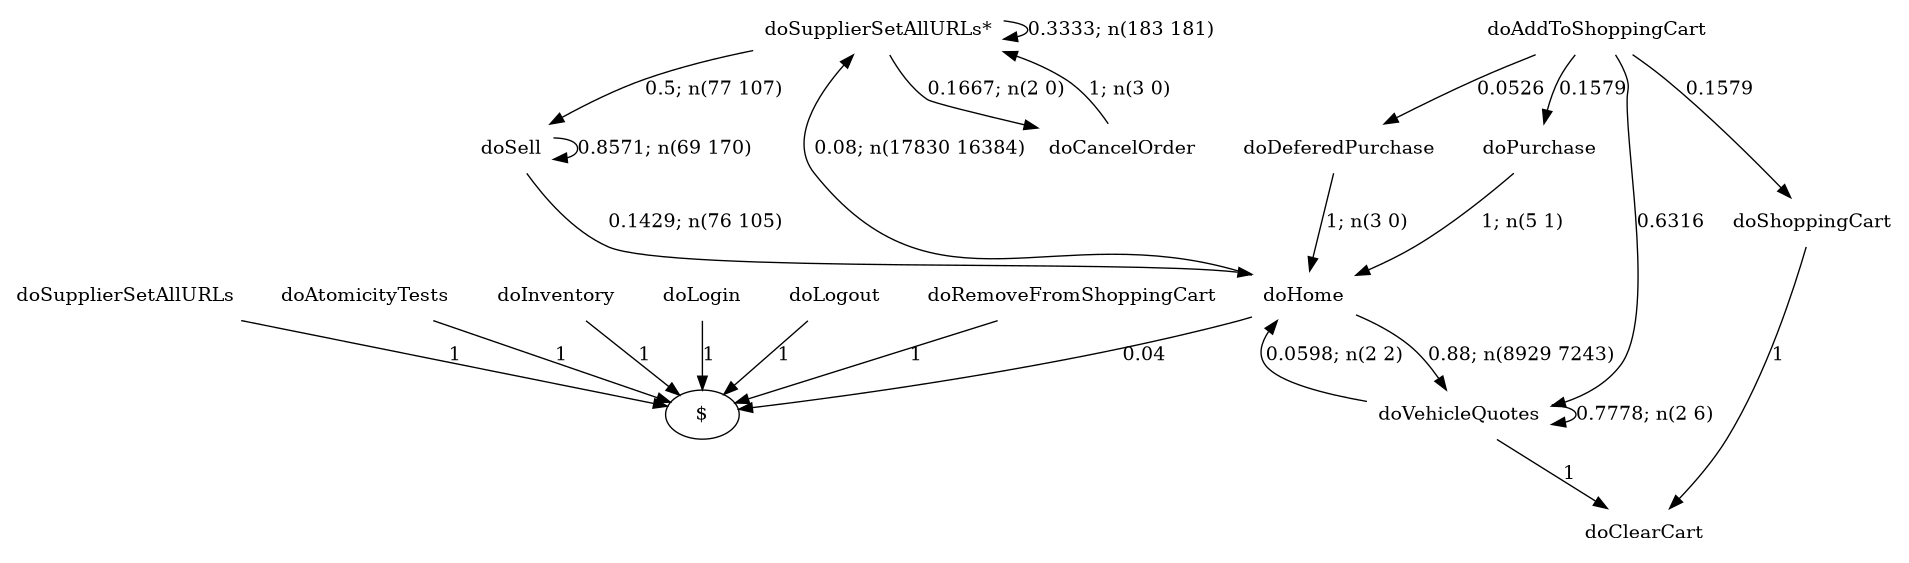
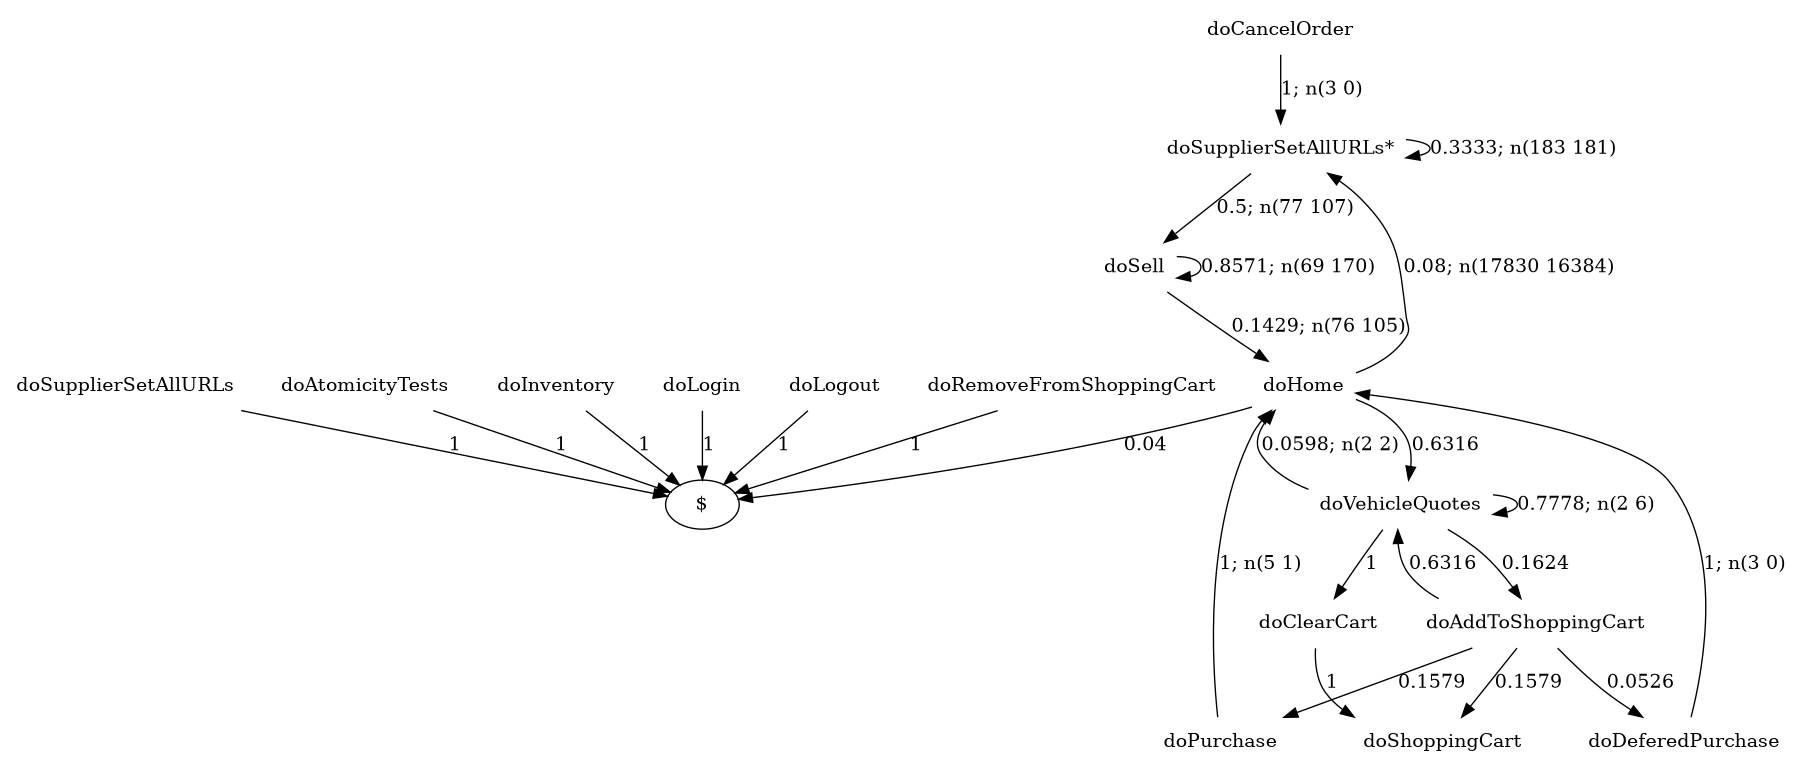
edge "doSupplierSetAllURLs*" -> "doCancelOrder": removed, label "0.1667; n(2 0)"
edge "doHome" -> "doVehicleQuotes": label "0.88; n(8929 7243)" -> "0.6316"
edge "doShoppingCart" -> "doClearCart": reversed
edge "doVehicleQuotes" -> "doAddToShoppingCart": added, label "0.1624"
